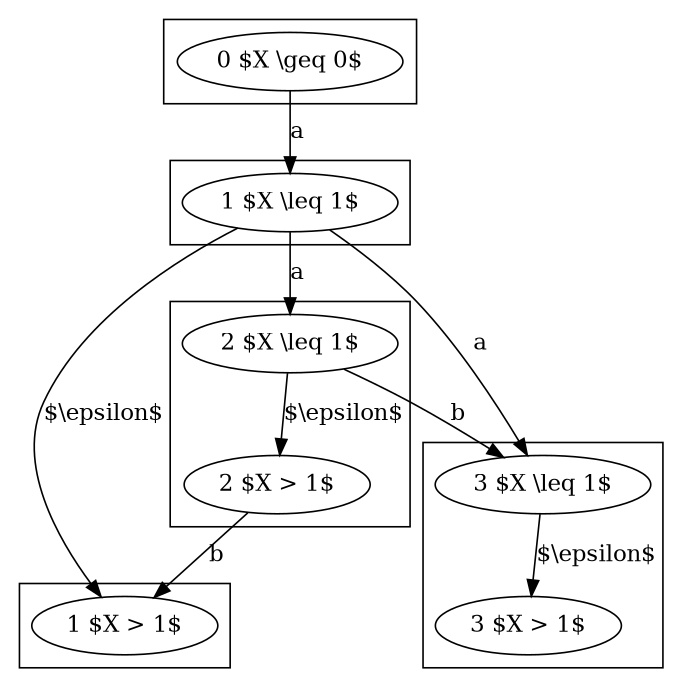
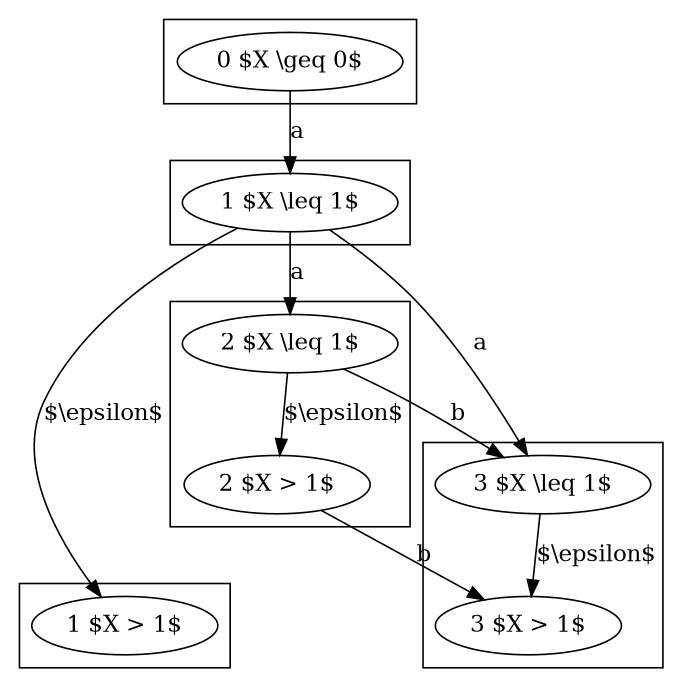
edge "2 $X > 1$" -> "1 $X > 1$": now "2 $X > 1$" -> "3 $X > 1$"
